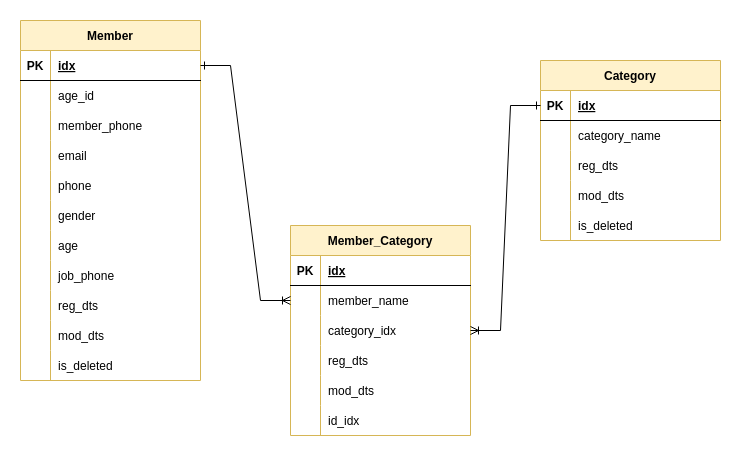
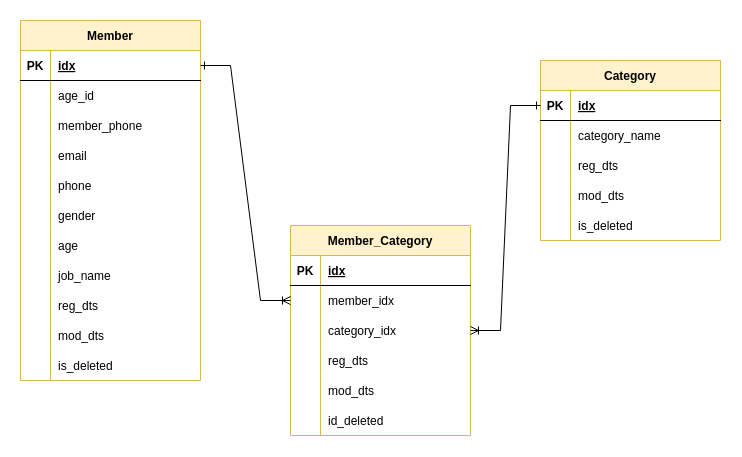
node "job_phone": label "job_phone" -> "job_name"
node "member_name": label "member_name" -> "member_idx"
node "id_idx": label "id_idx" -> "id_deleted"
